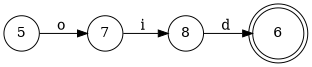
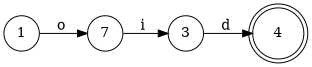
node "5": label "5" -> "1"
node "8": label "8" -> "3"
node "6": label "6" -> "4"
